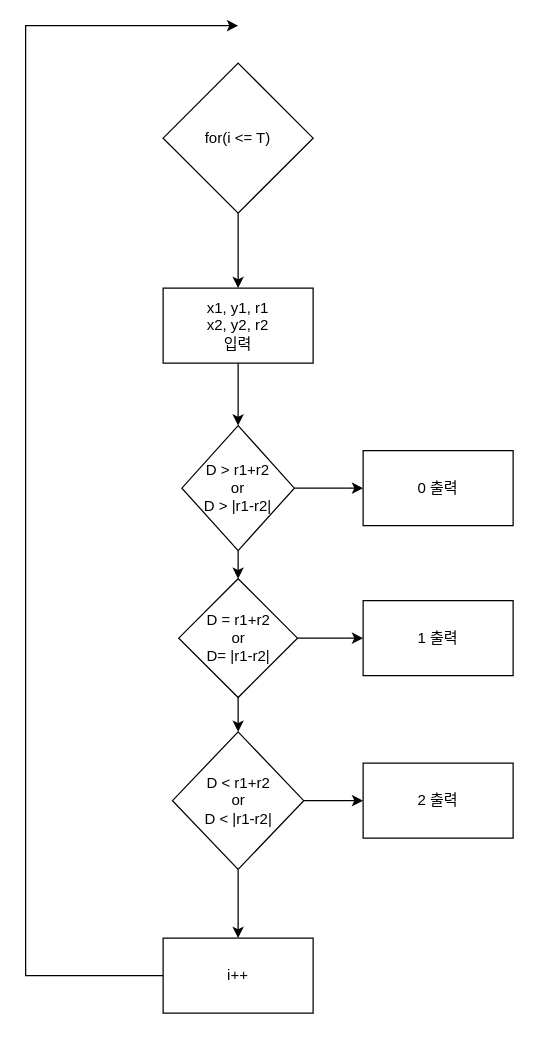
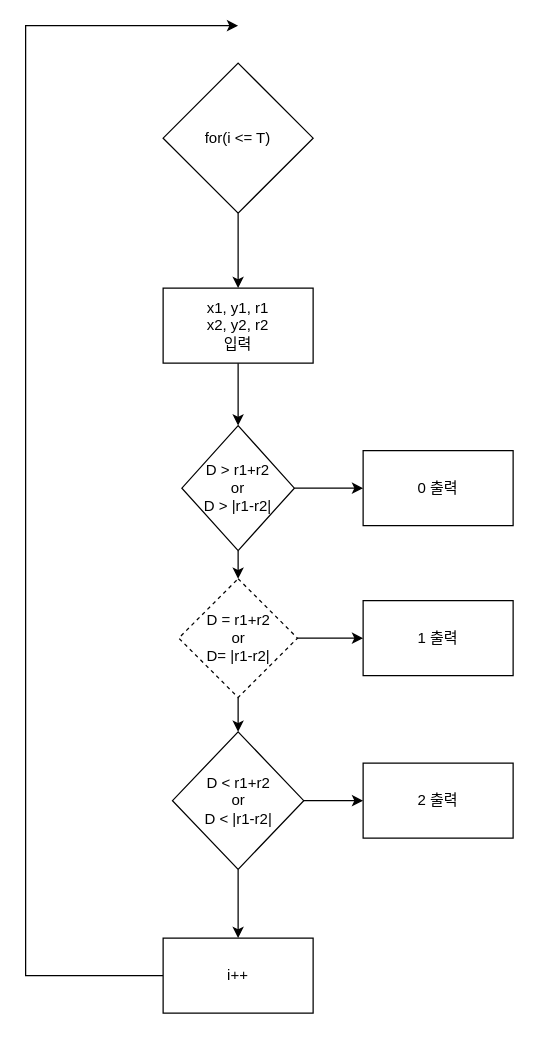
node "D = r1+r2 or D= |r1-r2|": style solid -> dashed
